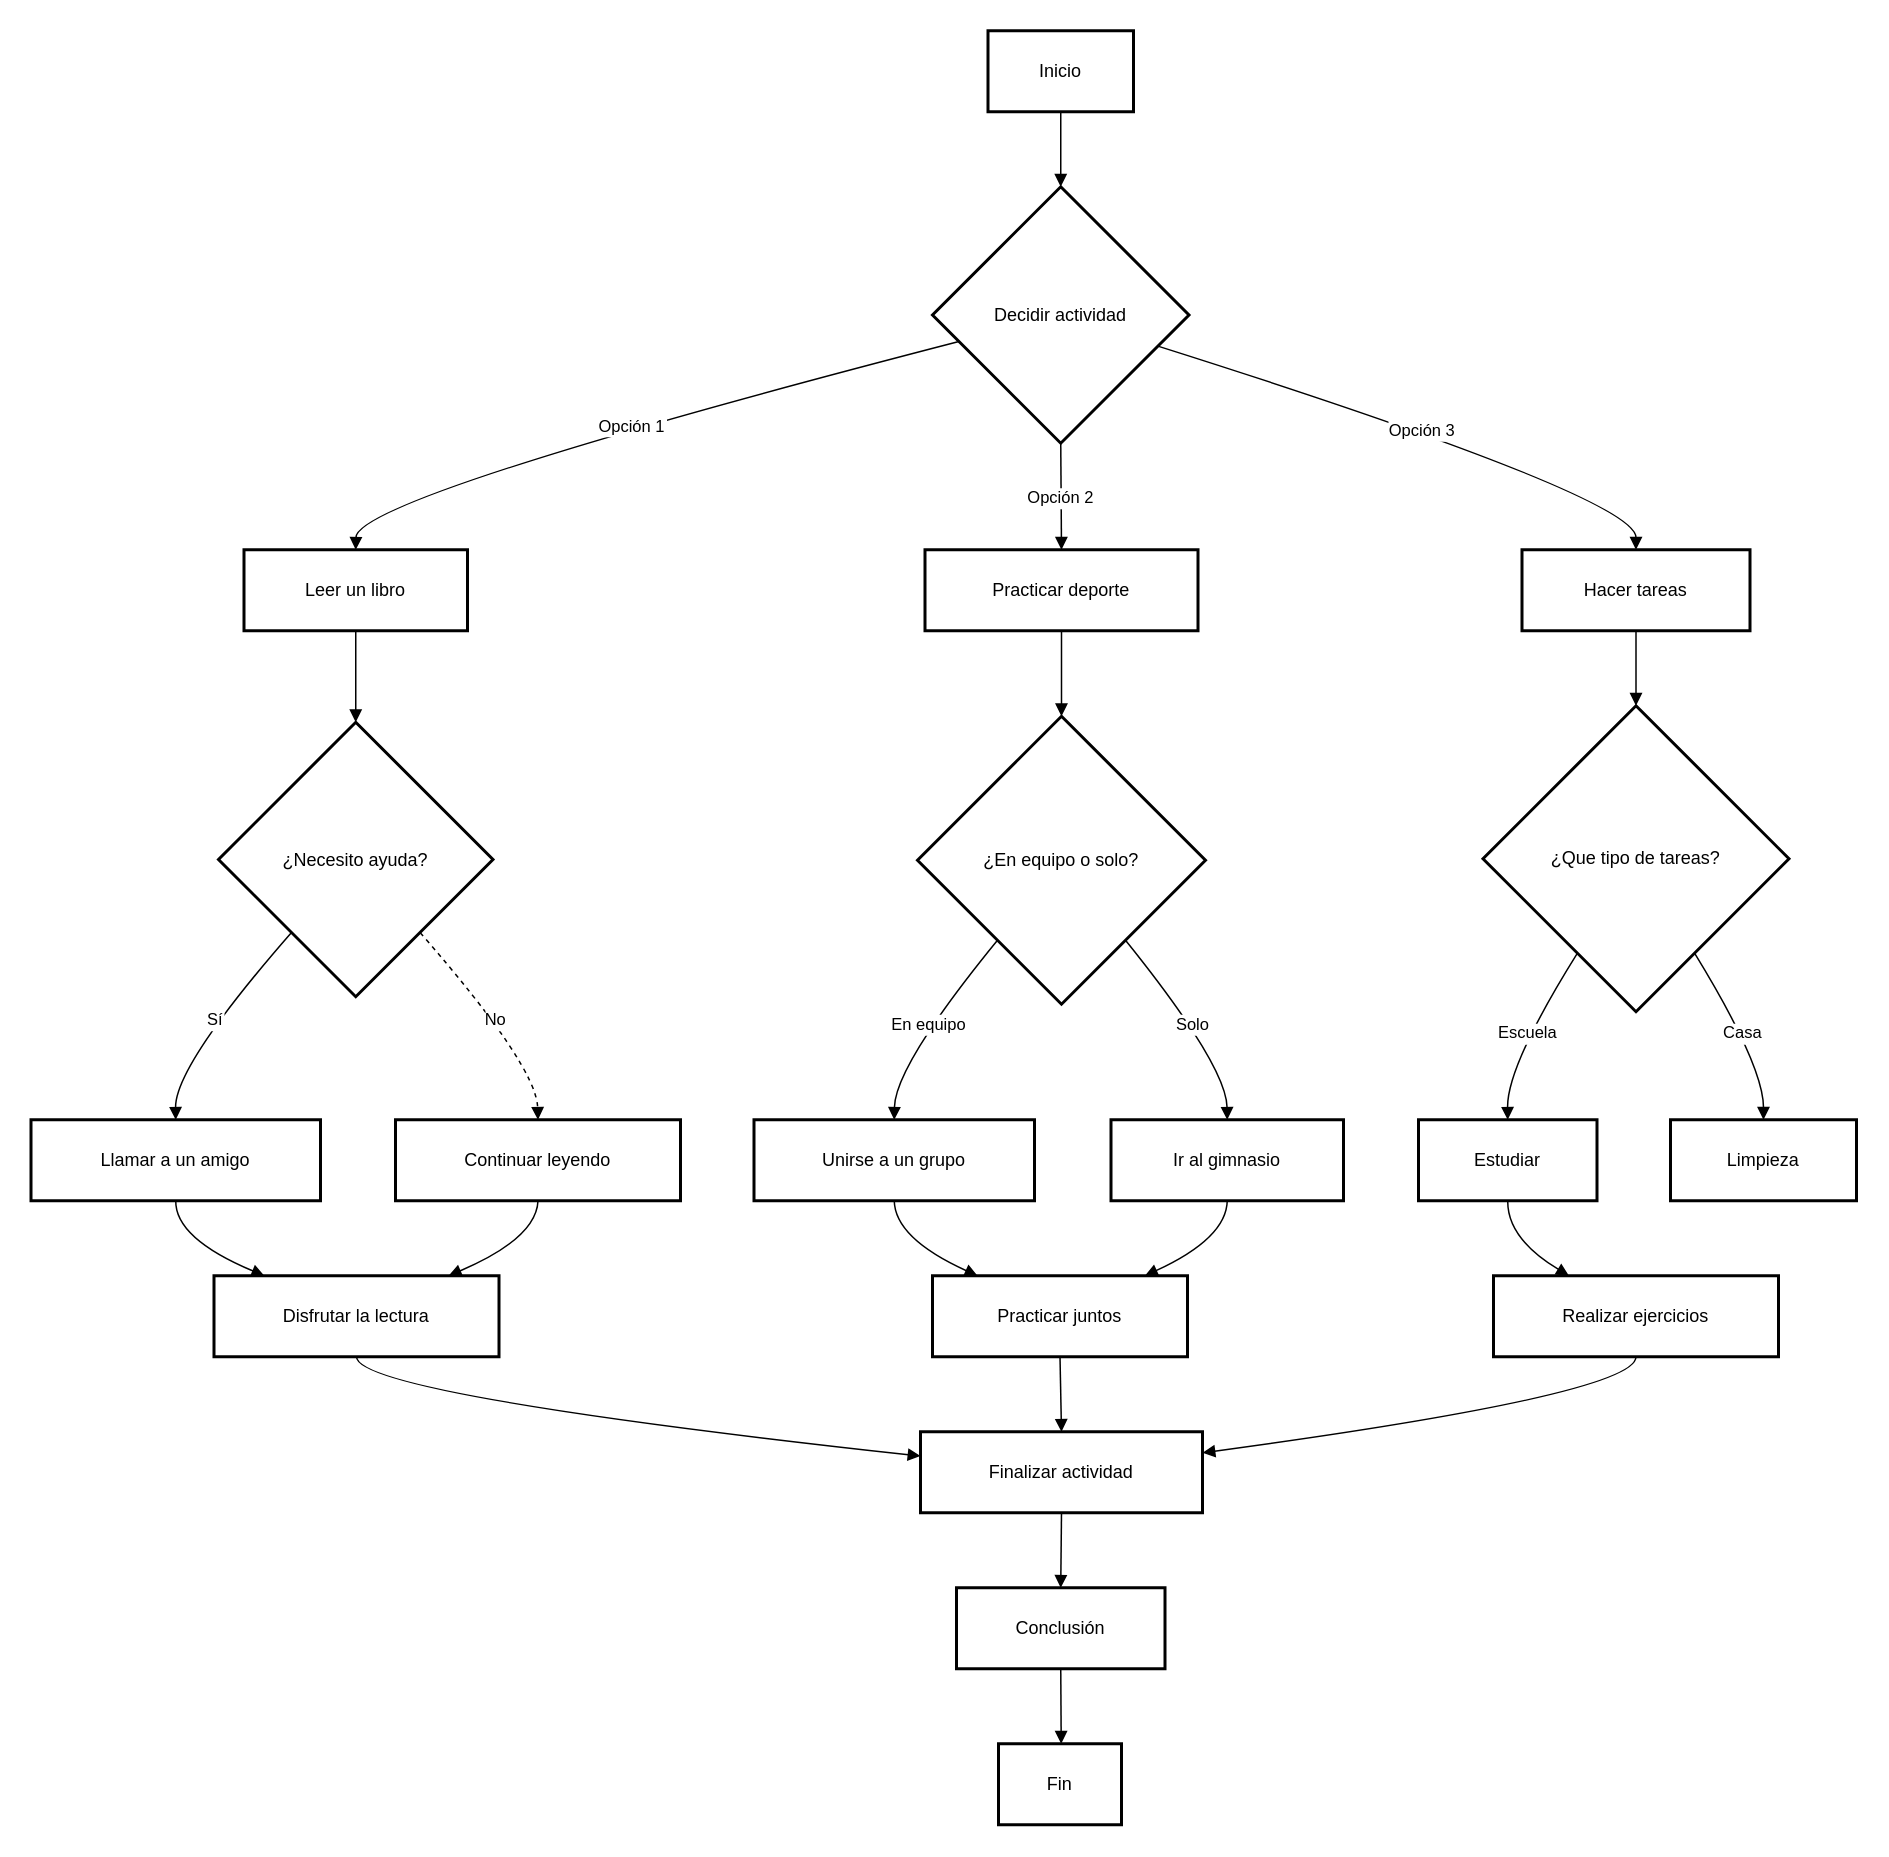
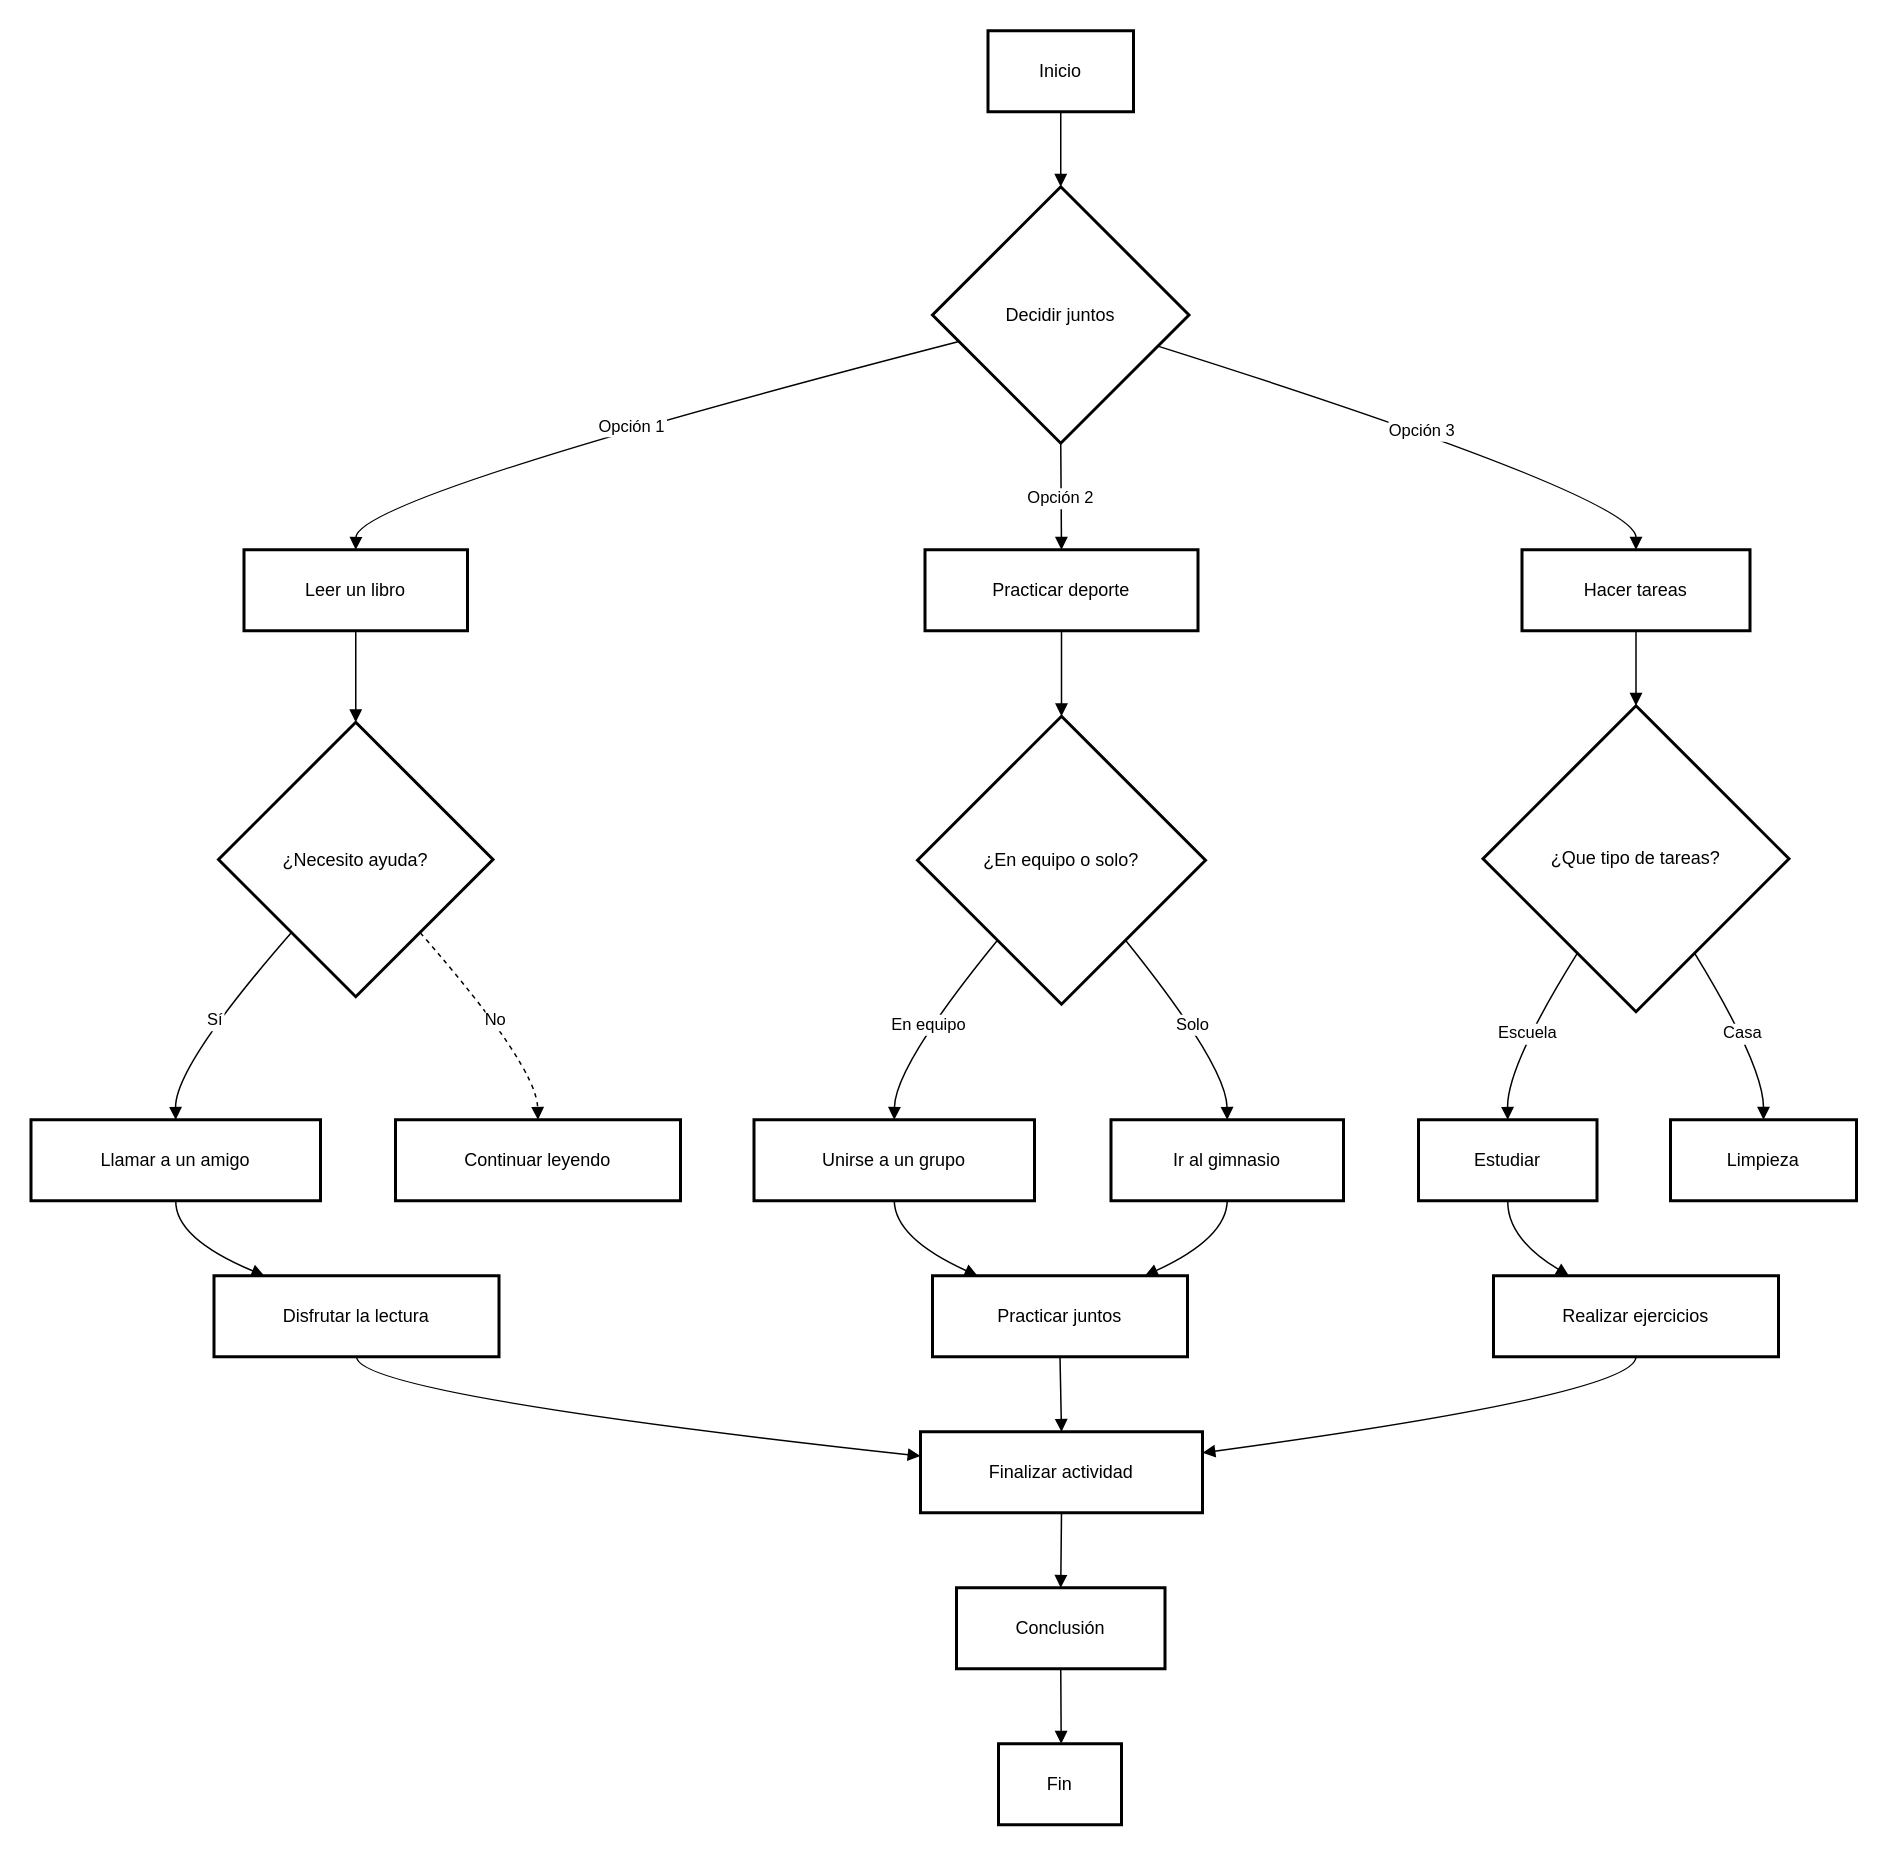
node "Decidir actividad": label "Decidir actividad" -> "Decidir juntos"
edge "Continuar leyendo" -> "Disfrutar la lectura": removed
